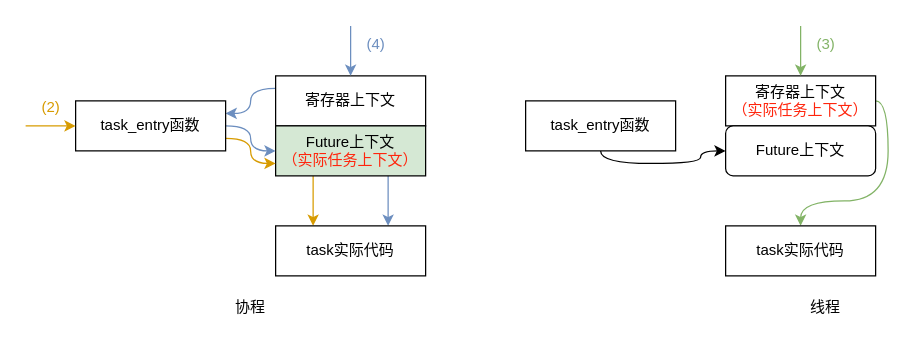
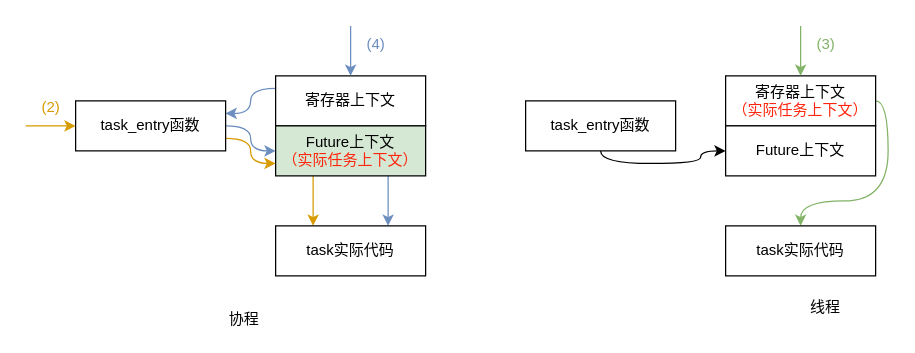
node "Future上下文": shape rounded rectangle -> rectangle
node "协程": moved (251, 307) -> (244, 319)
